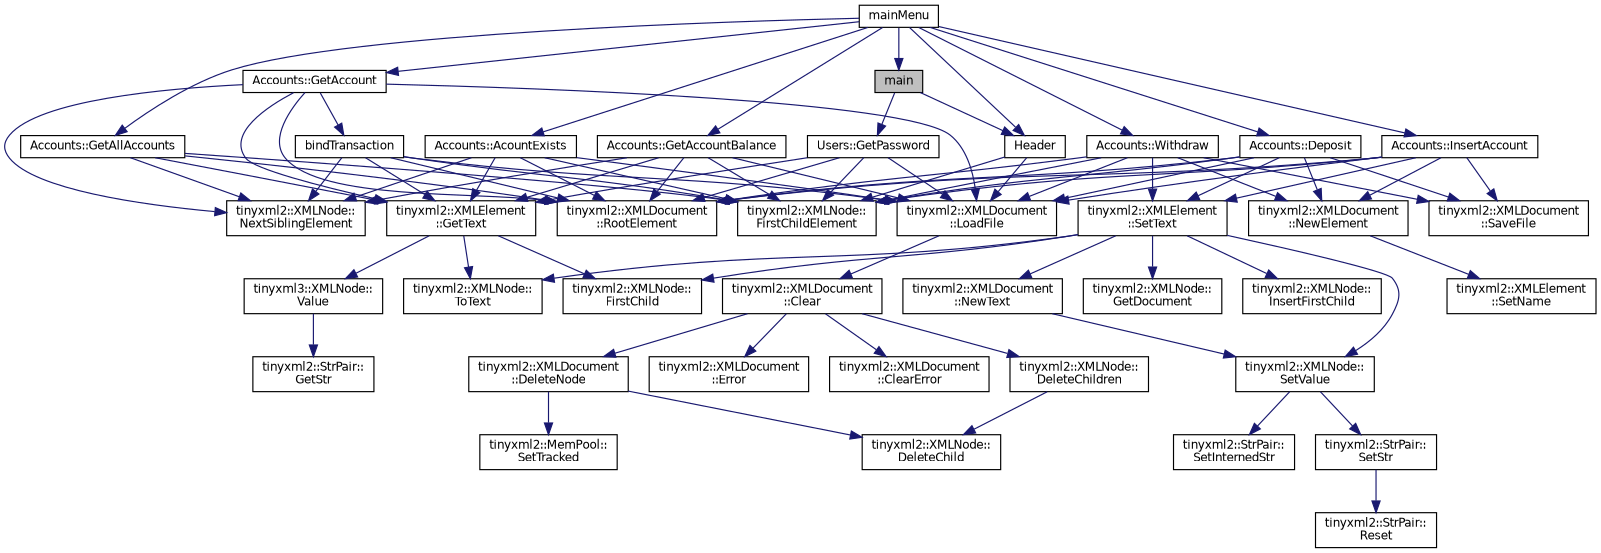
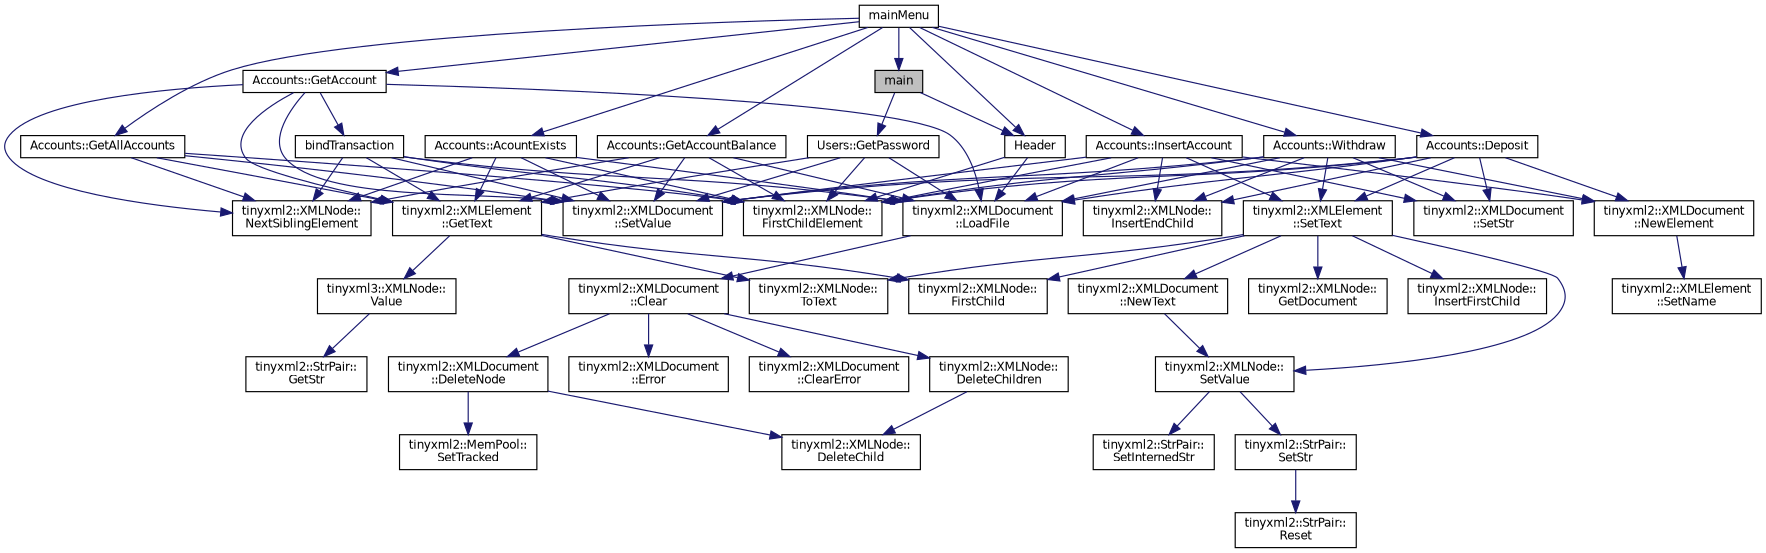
node "tinyxml2::XMLDocument ::RootElement": label "tinyxml2::XMLDocument ::RootElement" -> "tinyxml2::XMLDocument ::SetValue"
node "tinyxml2::XMLNode:: InsertEndChild": added
node "tinyxml2::XMLDocument ::SaveFile": label "tinyxml2::XMLDocument ::SaveFile" -> "tinyxml2::XMLDocument ::SetStr"
